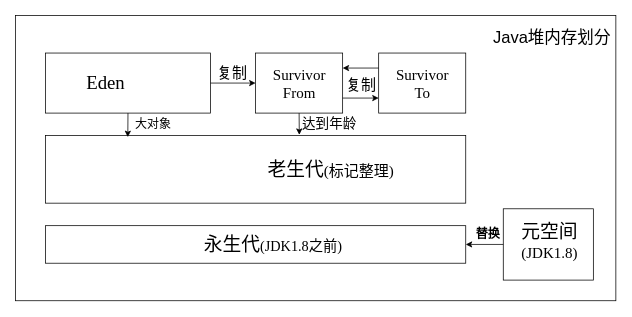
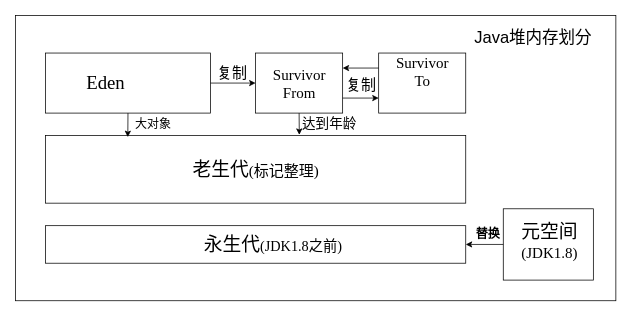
node "Java堆内存划分": moved (552, 38) -> (533, 38)
node "Survivor To": moved (422, 83) -> (422, 72)
node "老生代(标记整理)": moved (330, 169) -> (255, 169)
